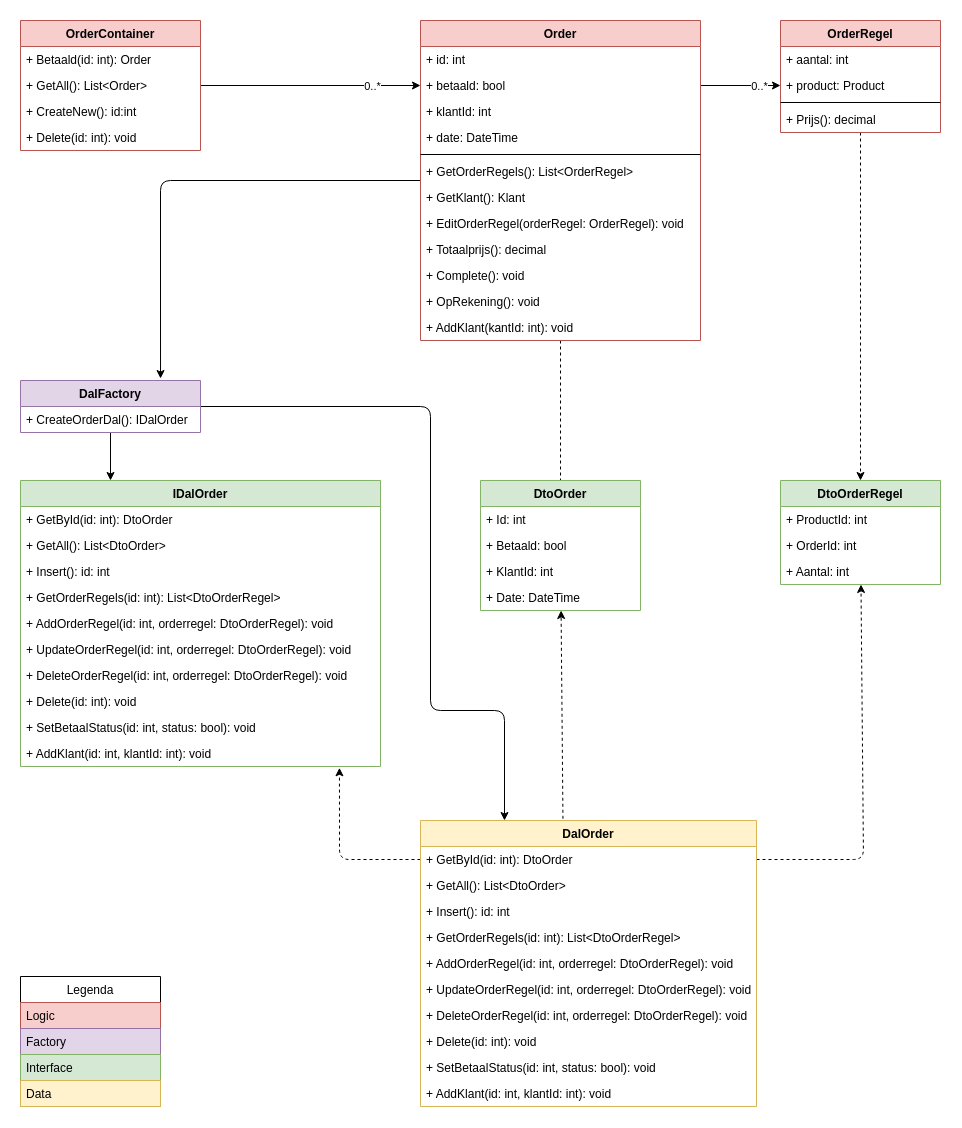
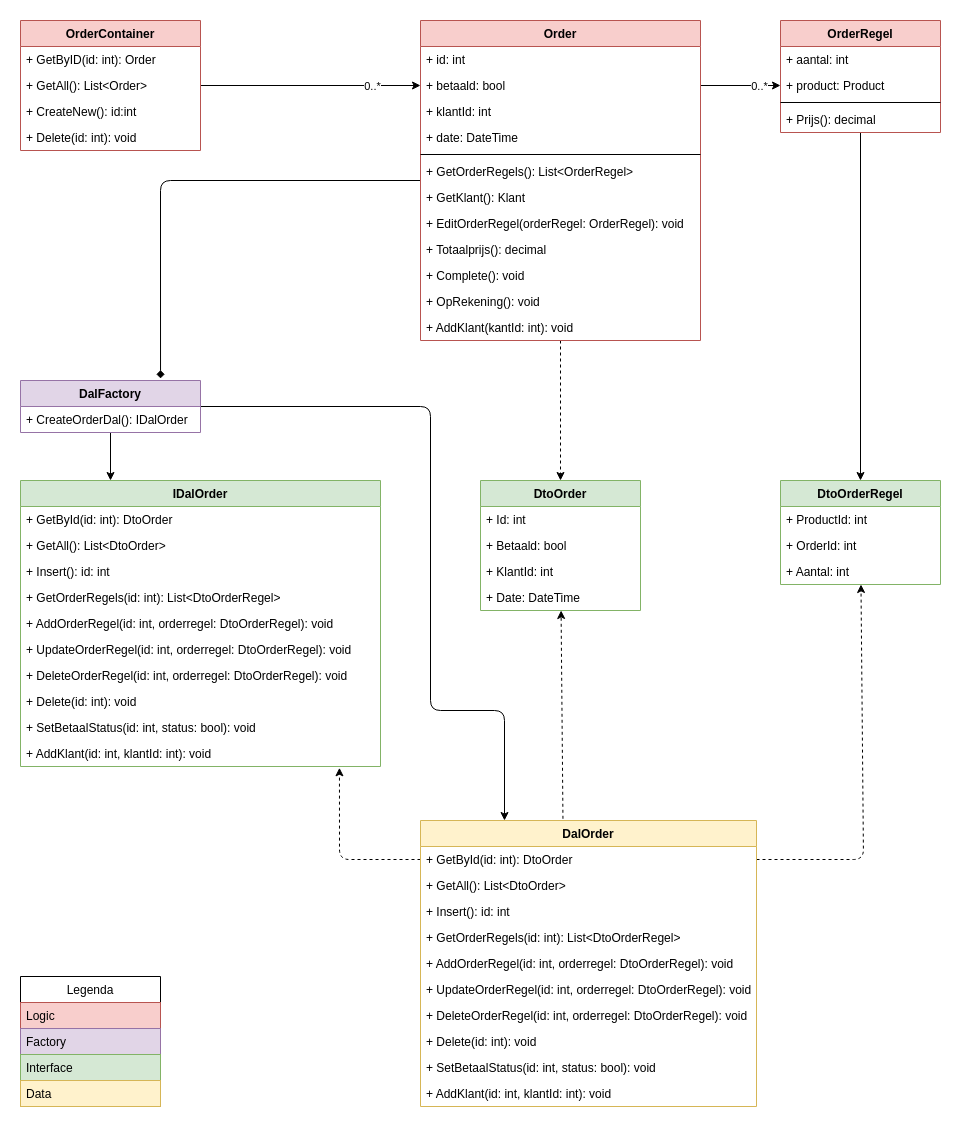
node "+ Betaald(id: int): Order": label "+ Betaald(id: int): Order" -> "+ GetByID(id: int): Order"
edge "OrderRegel" -> "DtoOrderRegel": style dashed -> solid
edge "Order" -> "DalFactory": arrowhead classic -> diamond
edge "Order" -- "DtoOrder": arrowhead none -> classic
